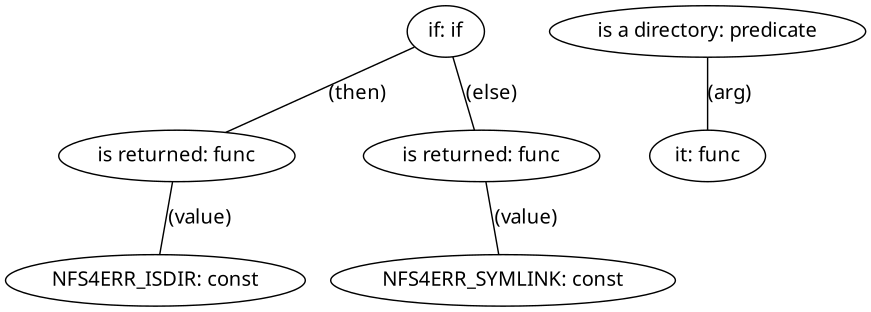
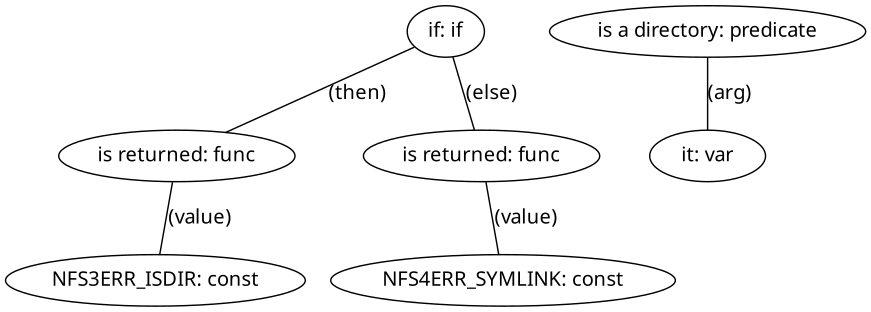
node "it: func": label "it: func" -> "it: var"
node "NFS4ERR_ISDIR: const": label "NFS4ERR_ISDIR: const" -> "NFS3ERR_ISDIR: const"
